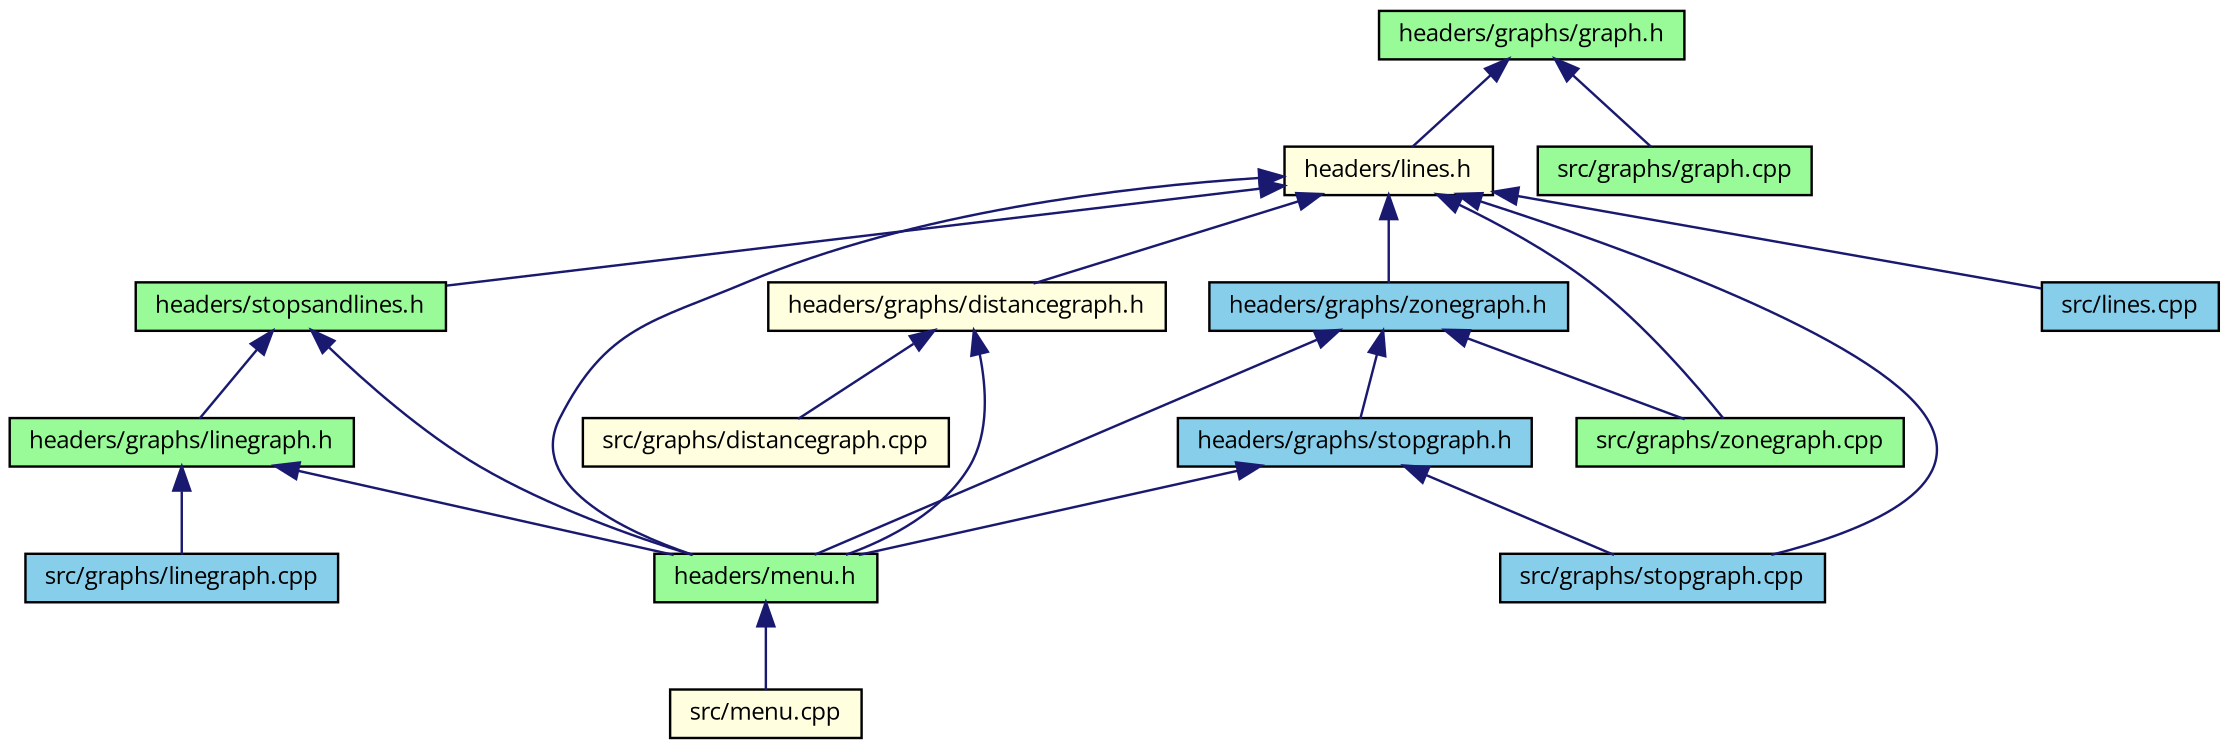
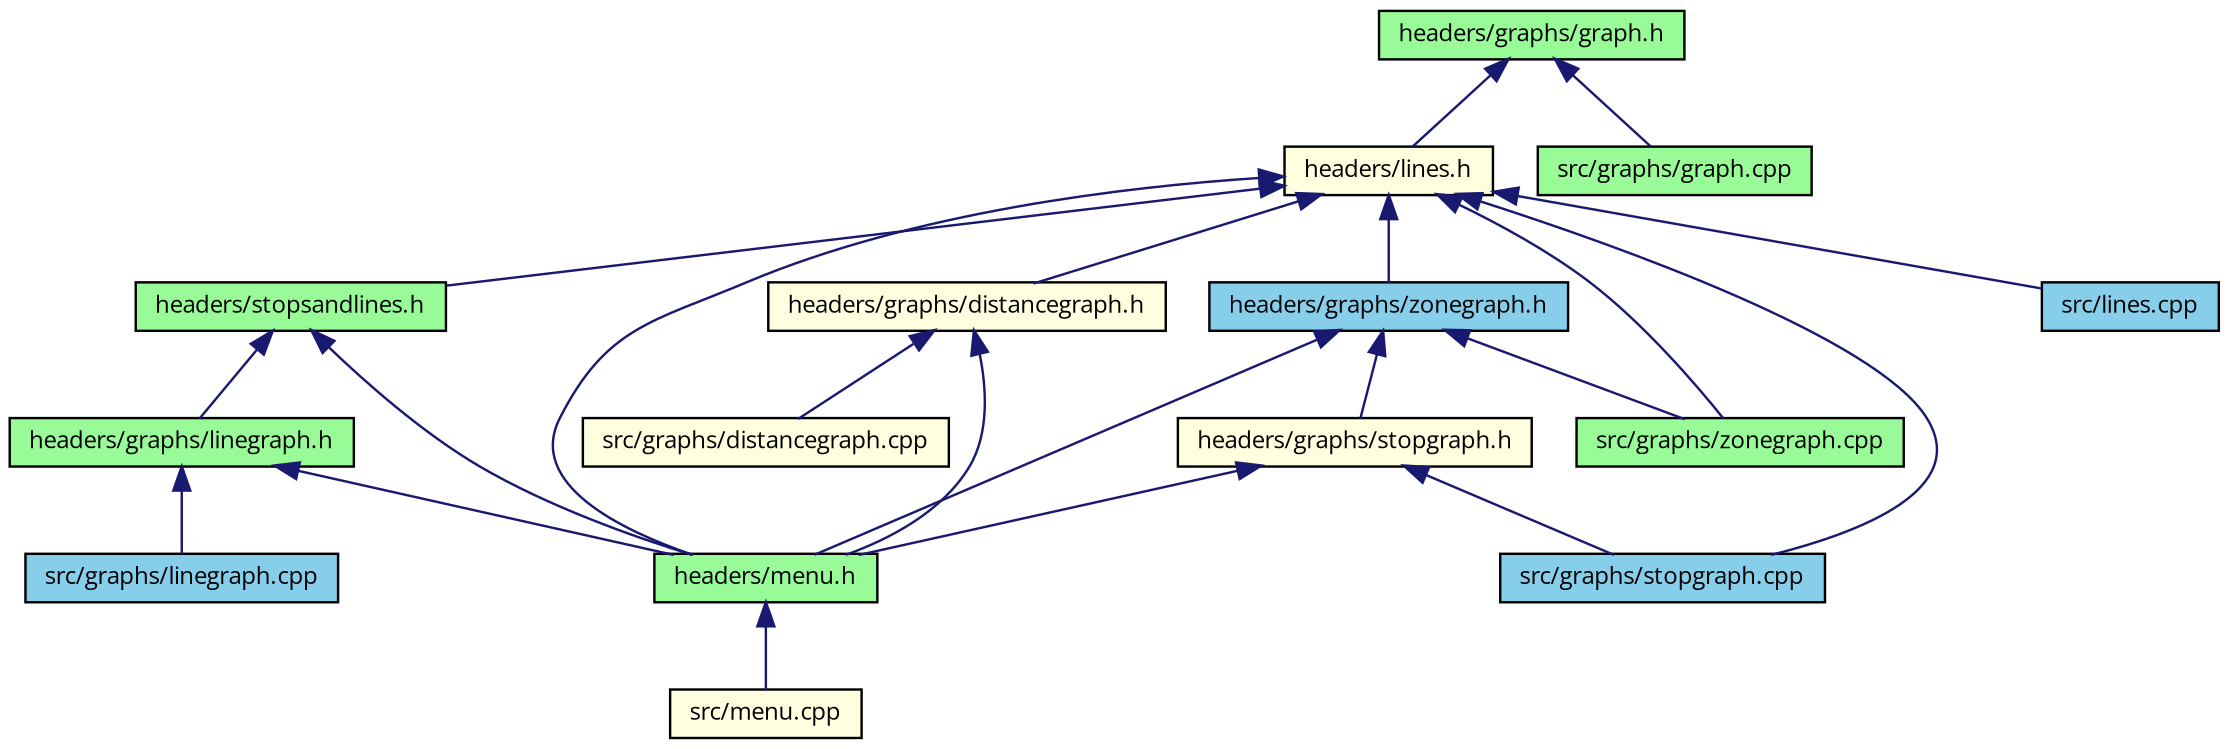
node "headers/graphs/stopgraph.h": fillcolor skyblue -> lightyellow
